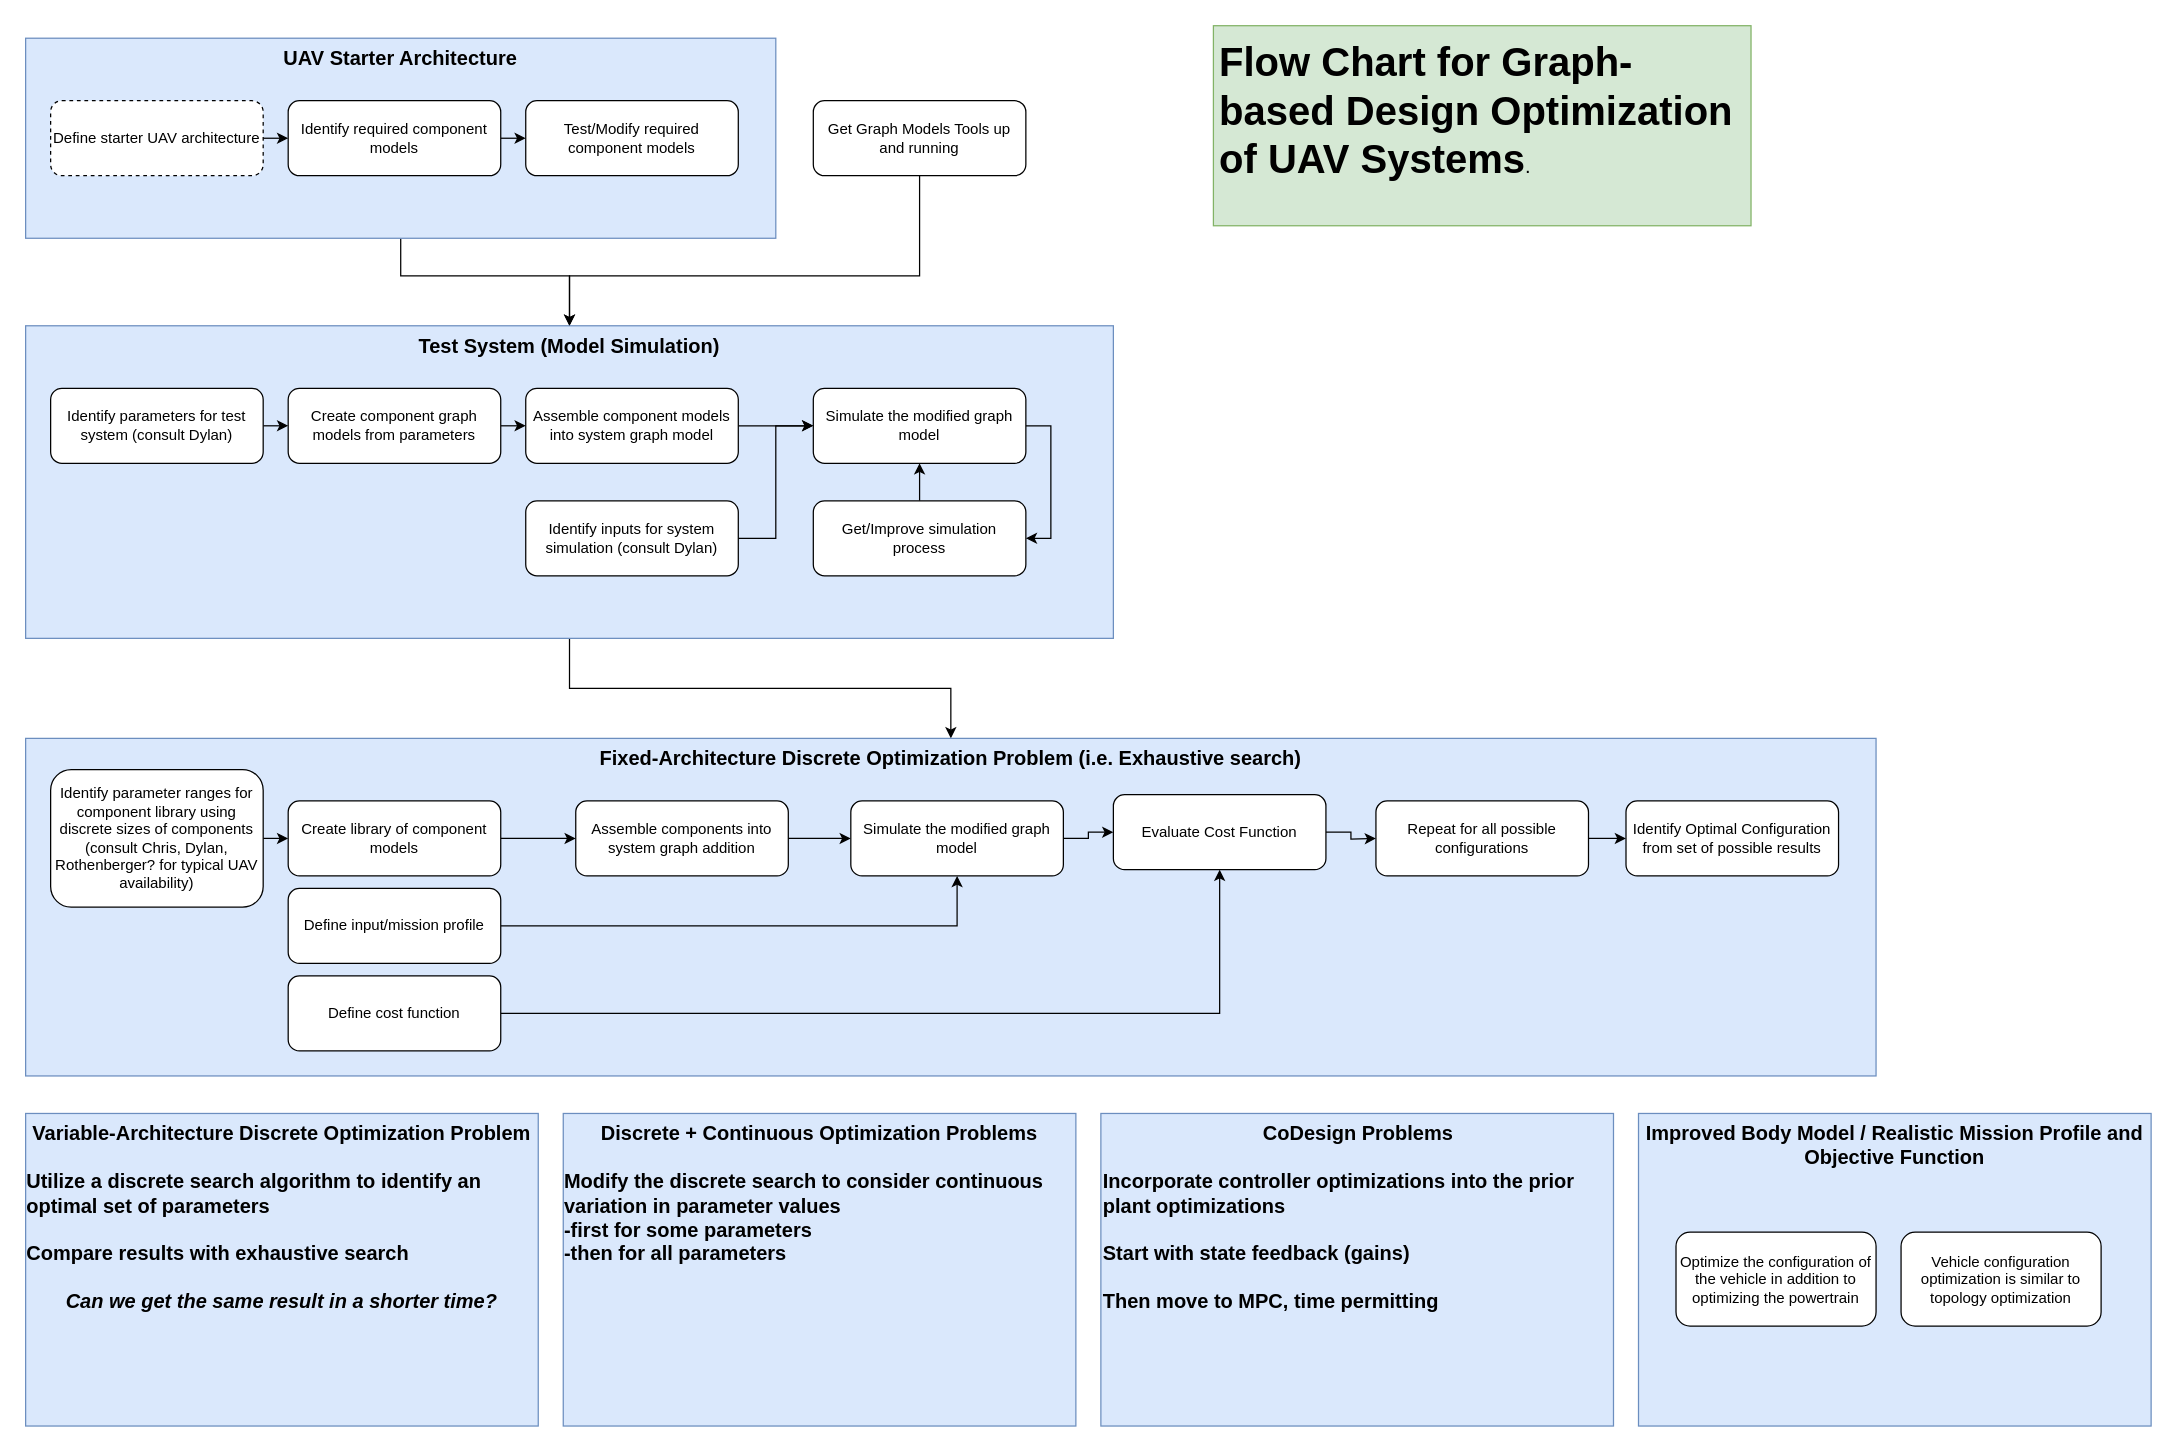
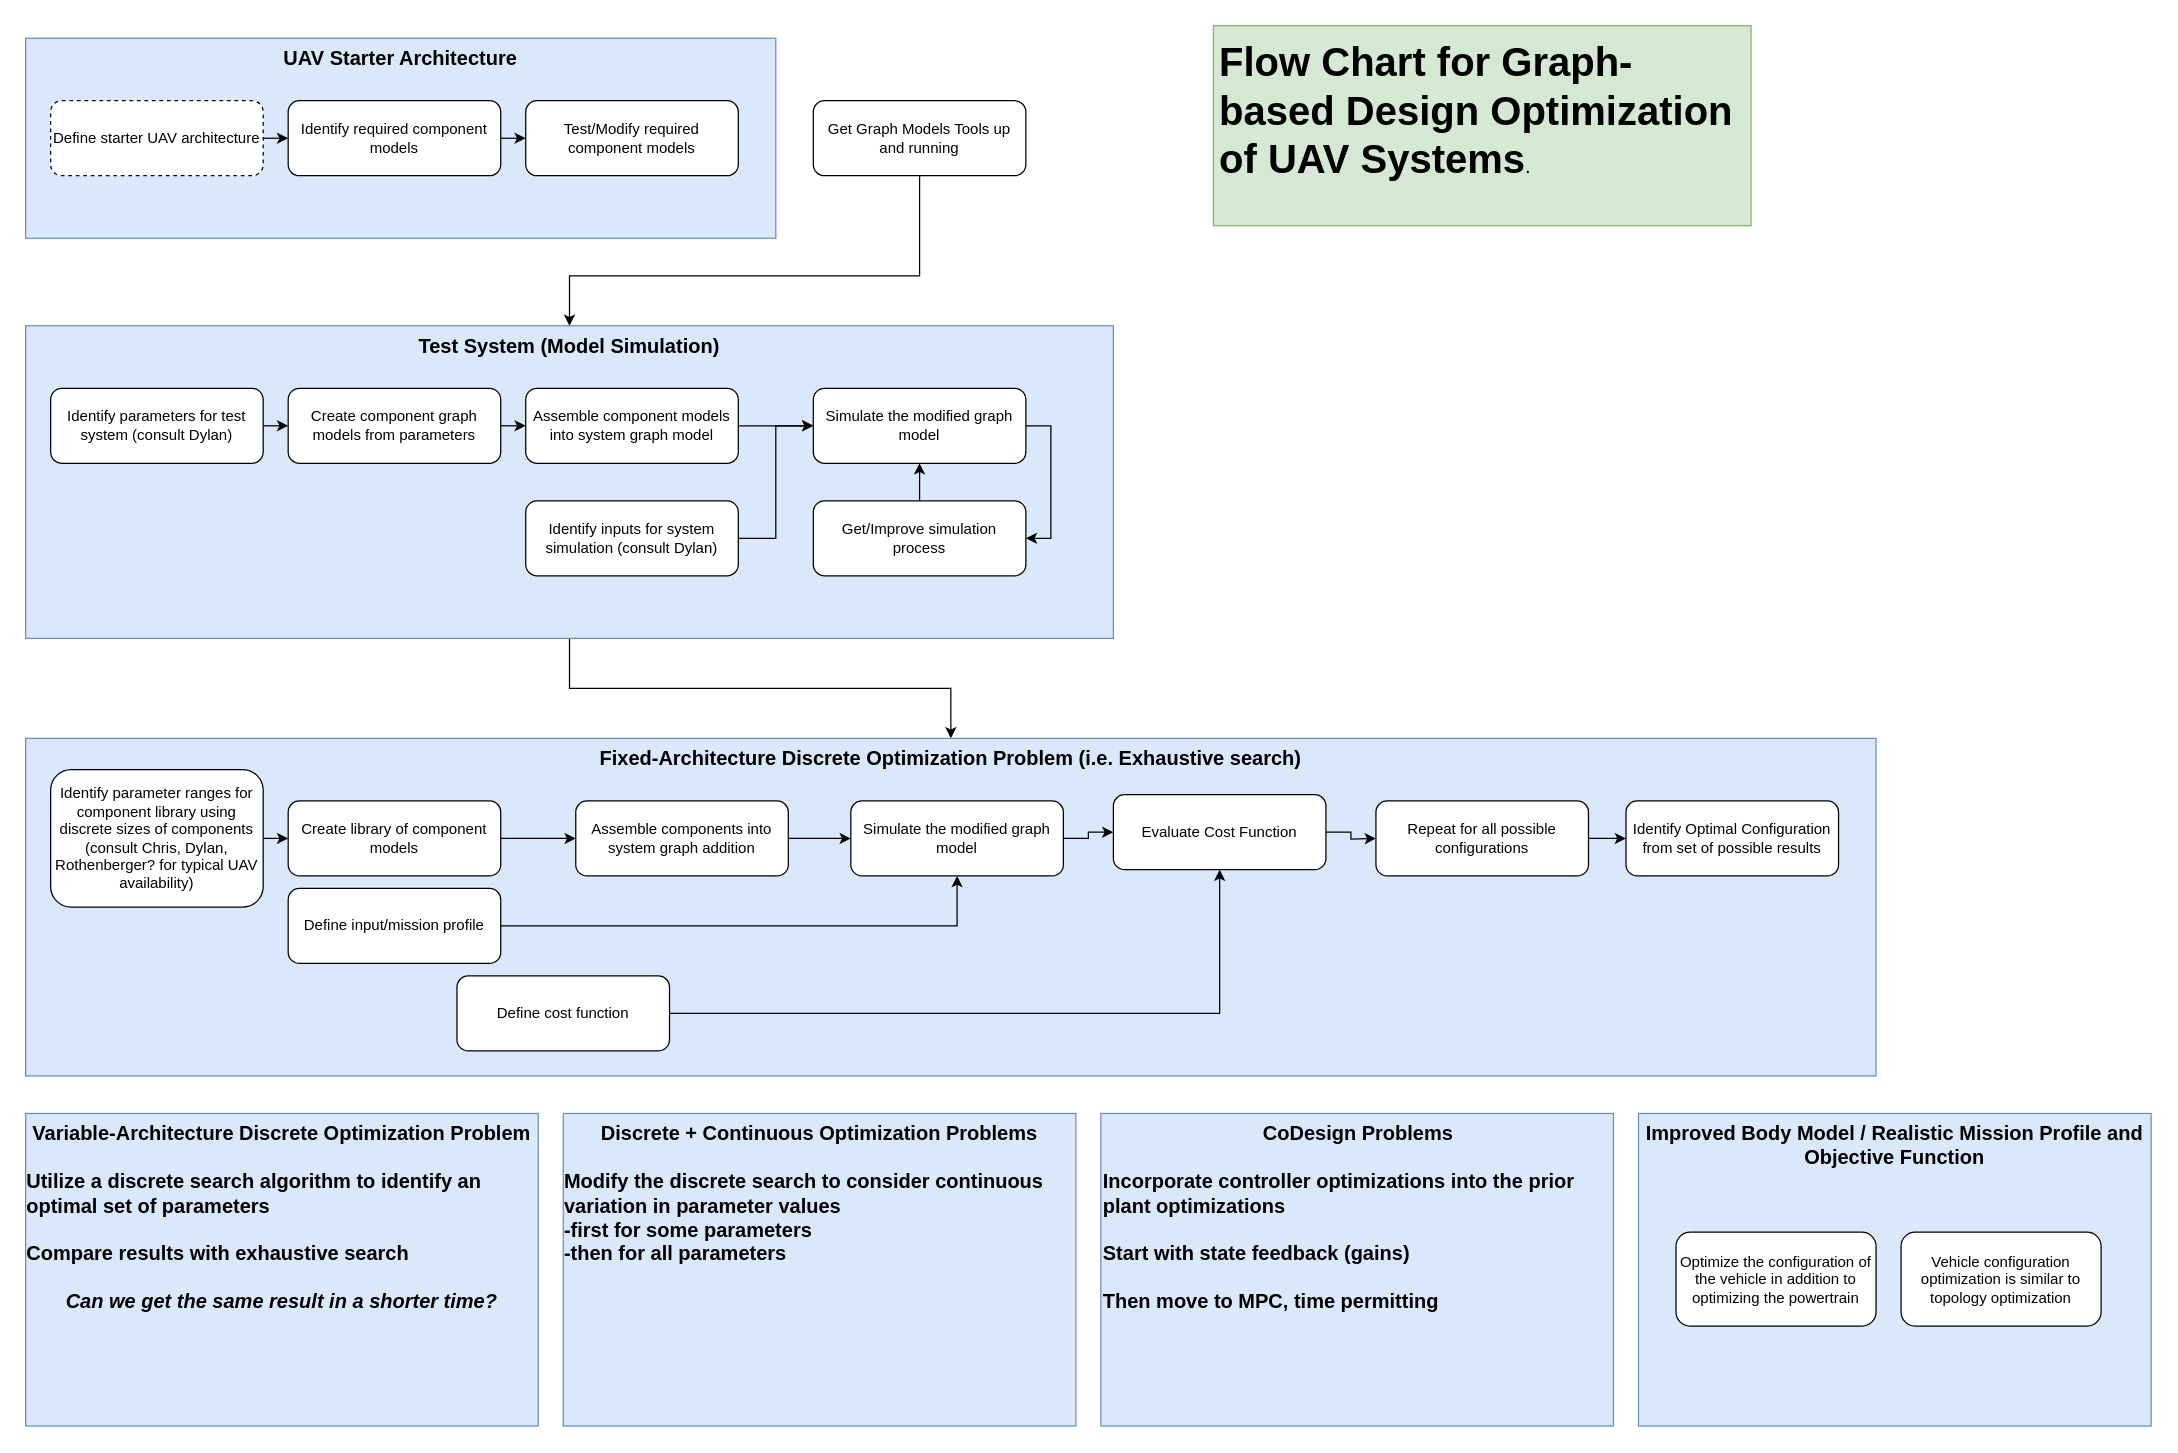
edge "UAV Starter Architecture" -> "Test System (Model Simulation)": removed
node "Define cost function": moved (394, 1013) -> (563, 1013)
